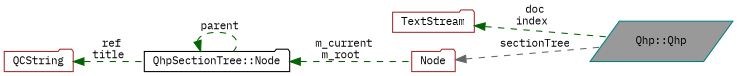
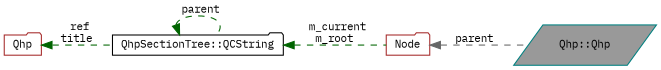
node "TextStream": removed
edge "Qhp::Qhp" -> "Node": label " sectionTree" -> " parent"
node "QCString": label "QCString" -> "Qhp"
node "QhpSectionTree::Node": label "QhpSectionTree::Node" -> "QhpSectionTree::QCString"
